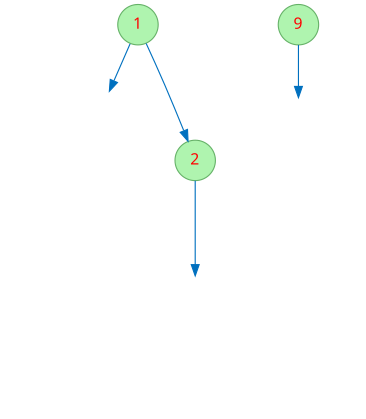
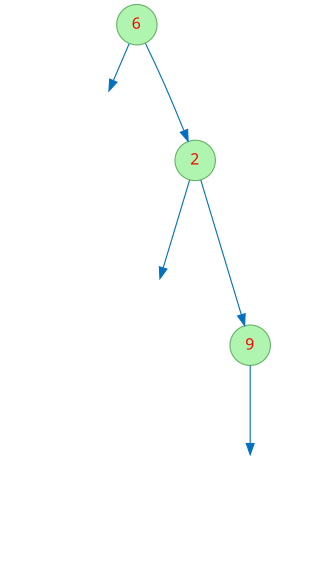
node "1": label "1" -> "6"
edge "2" -> "9": added
